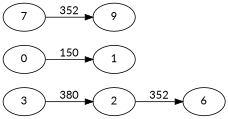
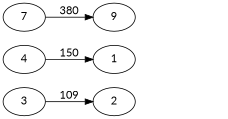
edge "7" -> "9": label "352" -> "380"
node "0": label "0" -> "4"
edge "3" -> "2": label "380" -> "109"
node "6": removed
